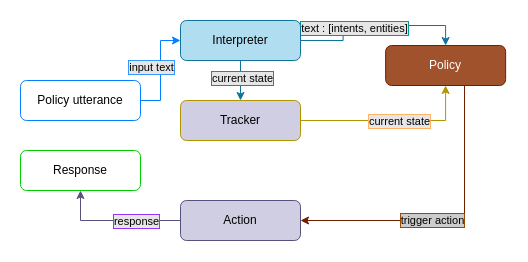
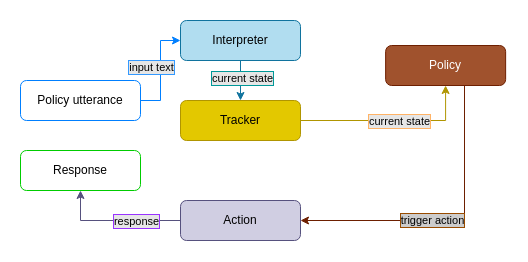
edge "Interpreter" -> "Policy": removed, label "text : [intents, entities]"
node "Tracker": fillcolor #d0cee2 -> #e3c800
